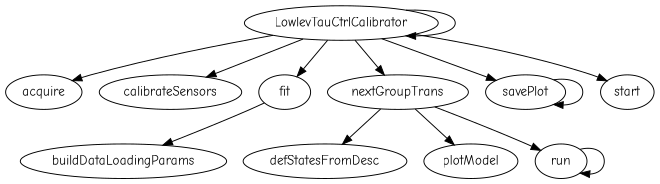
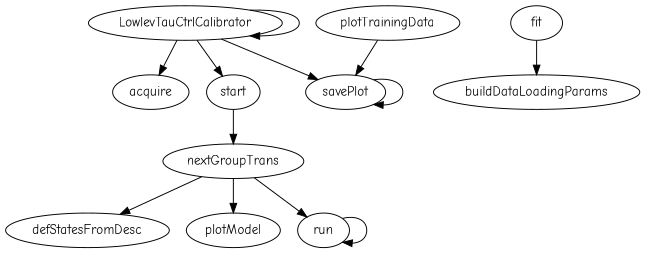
node "plotTrainingData": added
edge "LowlevTauCtrlCalibrator" -> "nextGroupTrans": now "start" -> "nextGroupTrans"
edge "LowlevTauCtrlCalibrator" -> "fit": removed
node "calibrateSensors": removed
